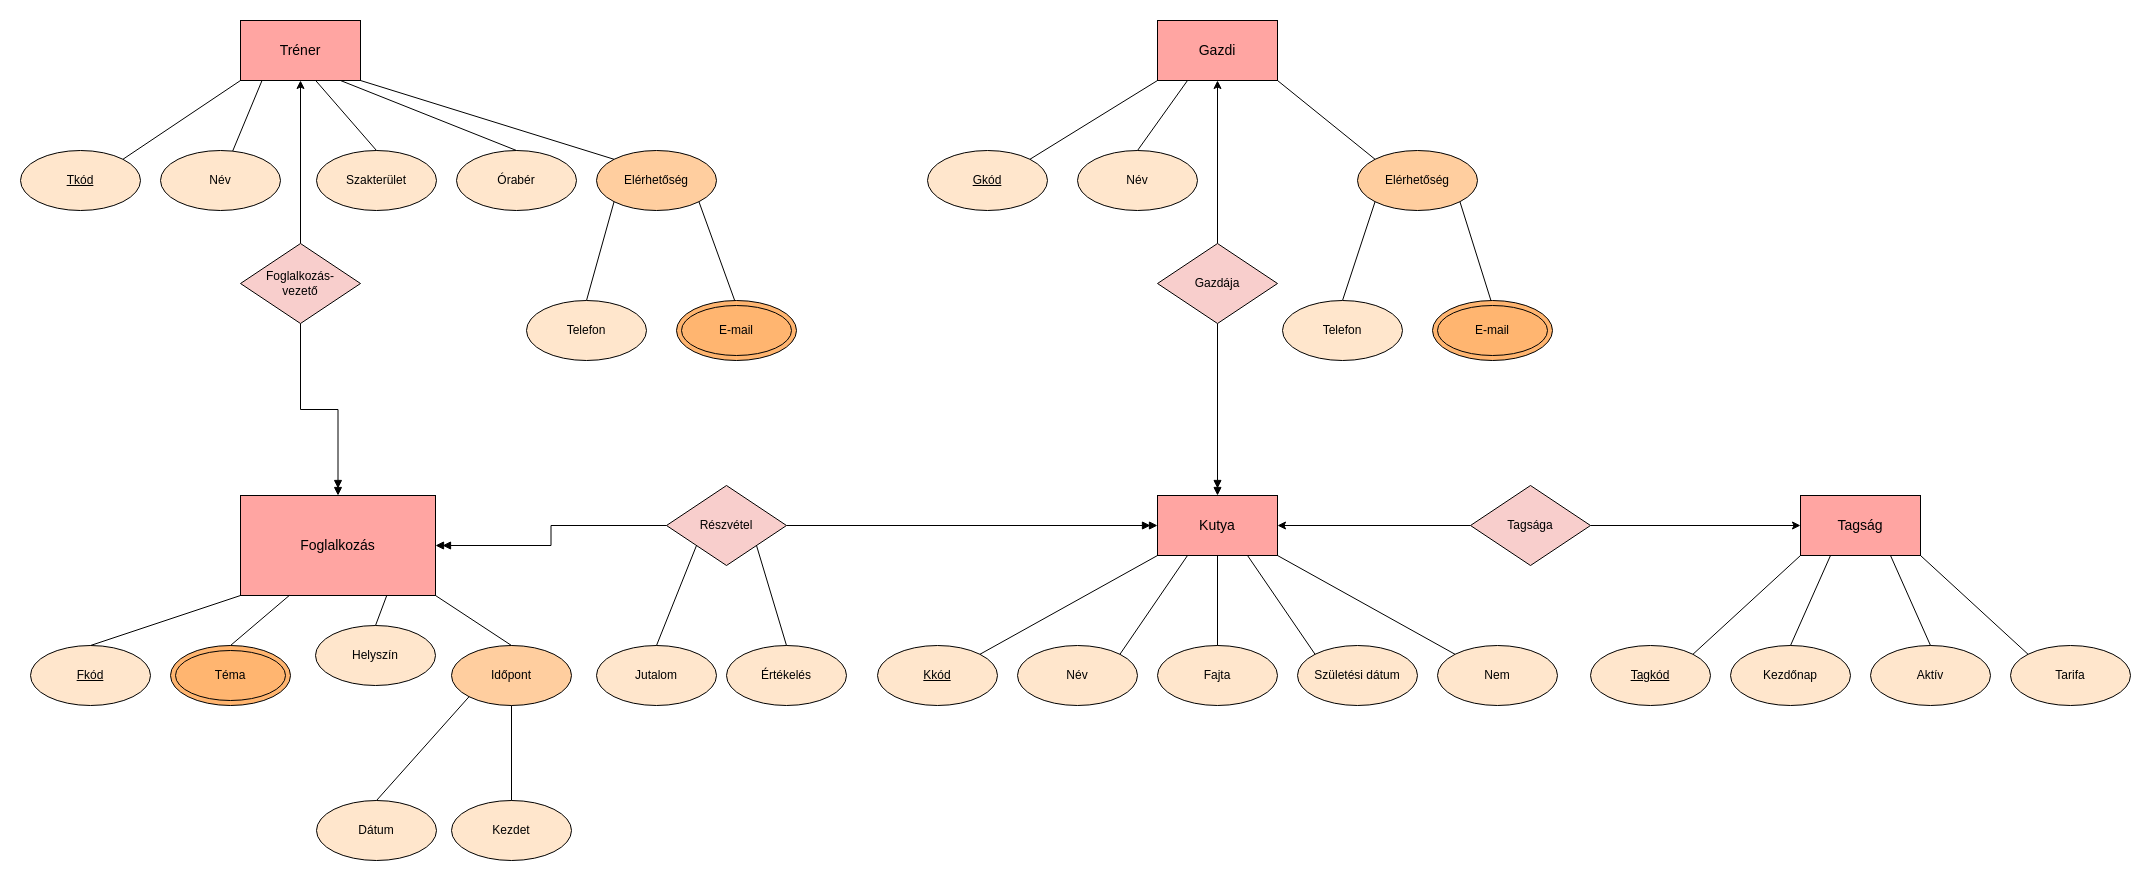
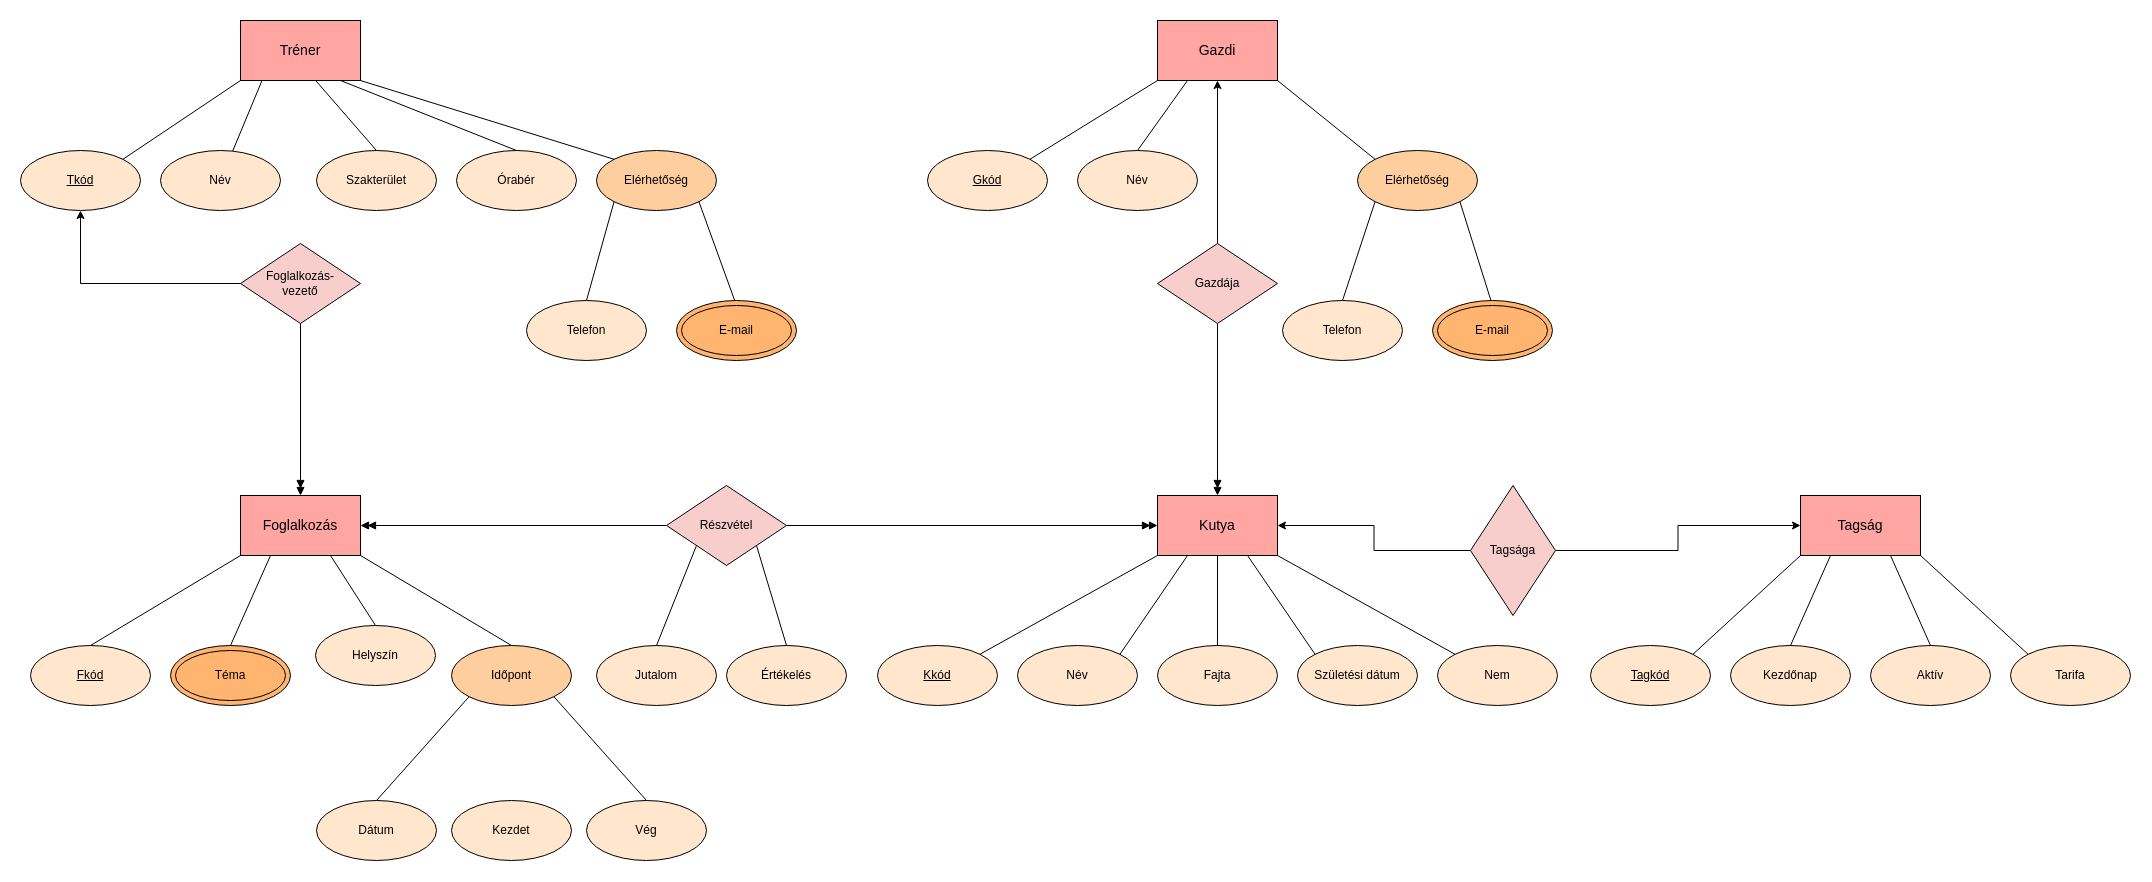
edge "Foglalkozás- vezető" -> "Tréner": now "Foglalkozás- vezető" -> "Tkód"
node "Tagsága": size 120x80 -> 85x130
node "Foglalkozás": size 195x100 -> 120x60
edge "Időpont" -- "Vég": added
edge "Időpont" -- "Kezdet": removed
node "Vég": added
